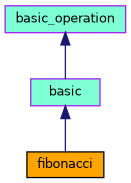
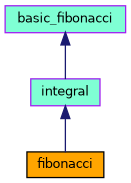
node "basic_operation": label "basic_operation" -> "basic_fibonacci"
node "basic": label "basic" -> "integral"
